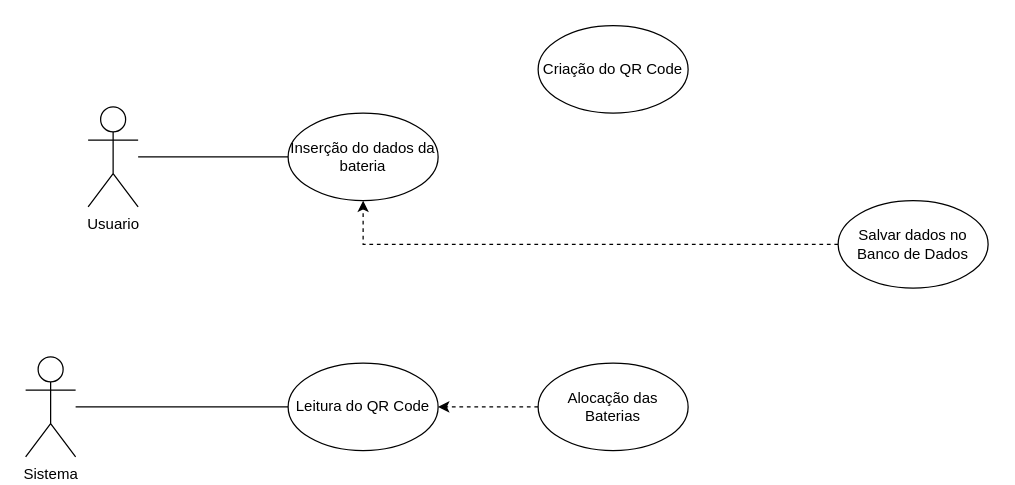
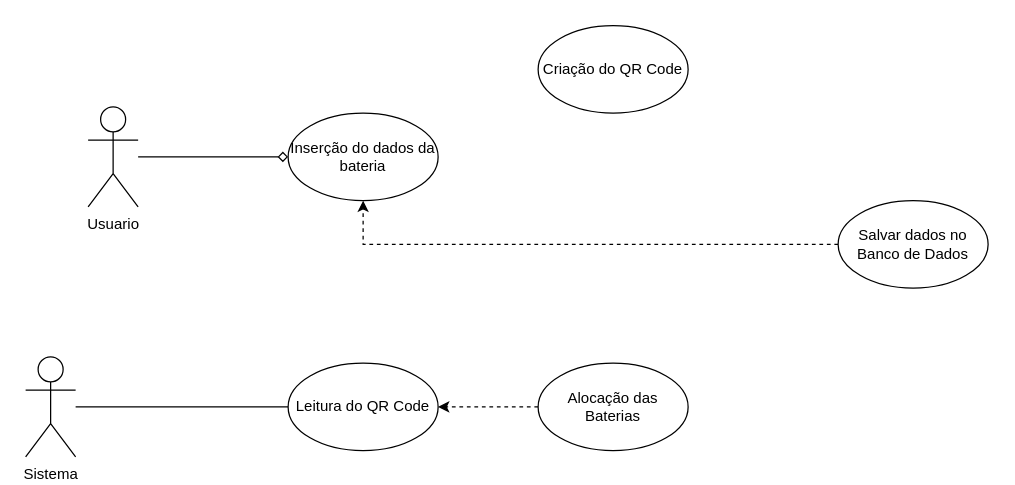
edge "Usuario" -- "Inserção do dados da bateria": arrowhead none -> diamond
